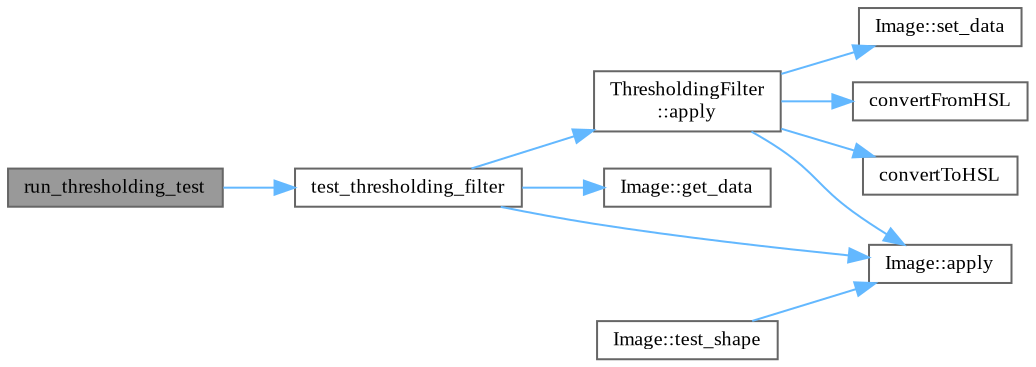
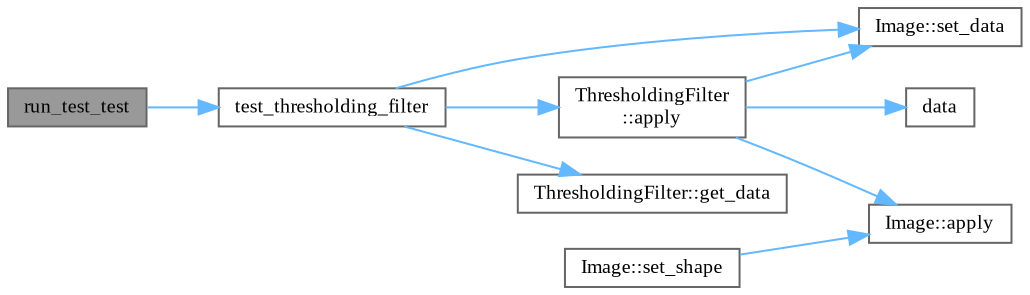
node "convertFromHSL": label "convertFromHSL" -> "data"
node "convertToHSL": removed
node "run_thresholding_test": label "run_thresholding_test" -> "run_test_test"
node "Image::get_data": label "Image::get_data" -> "ThresholdingFilter::get_data"
edge "test_thresholding_filter" -> "Image::apply": now "test_thresholding_filter" -> "Image::set_data"
node "Image::test_shape": label "Image::test_shape" -> "Image::set_shape"
